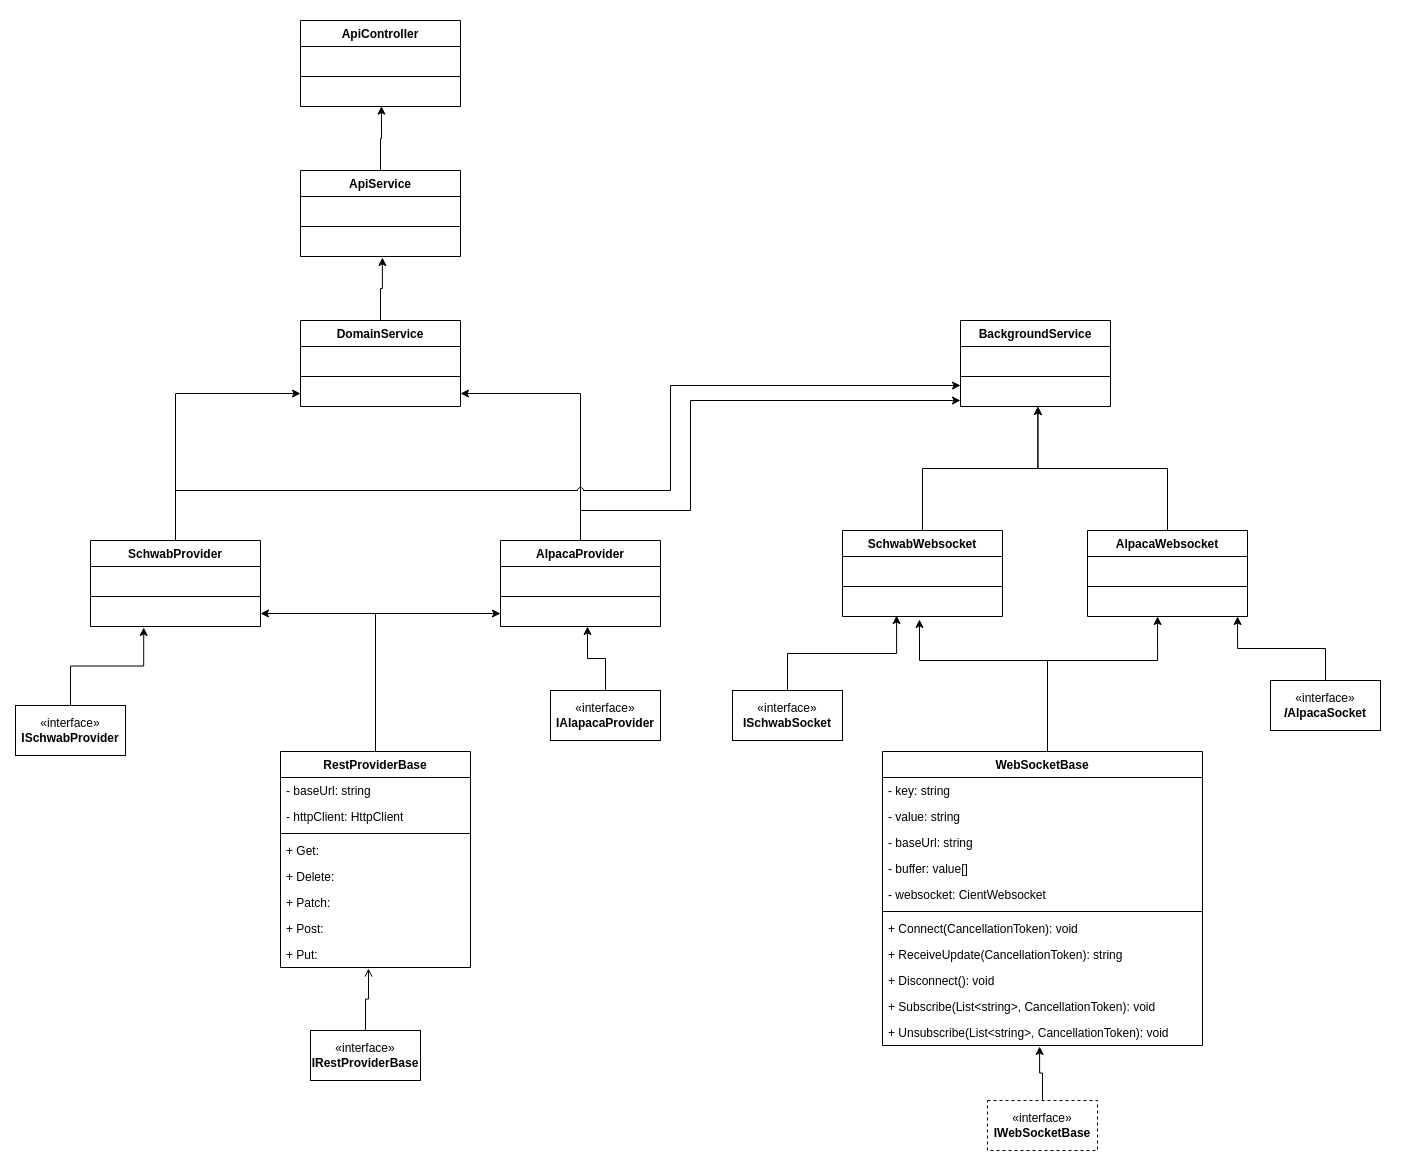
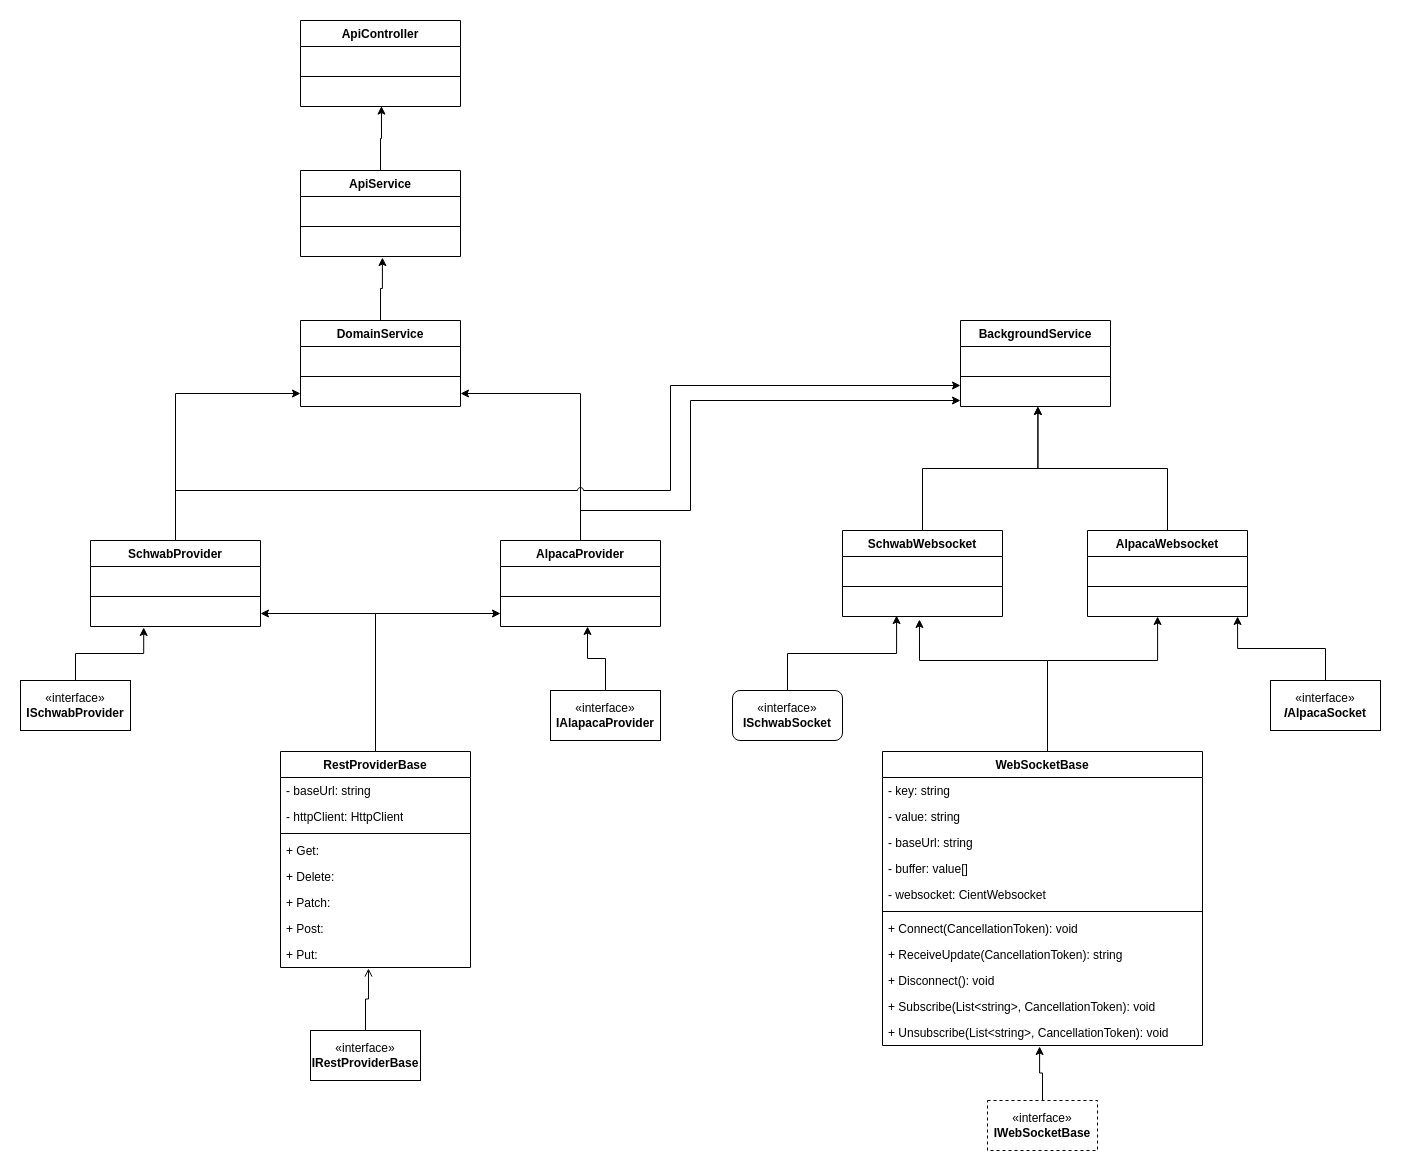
node "«interface» ISchwabSocket": shape rectangle -> rounded rectangle
node "«interface» ISchwabProvider": moved (71, 731) -> (76, 706)
